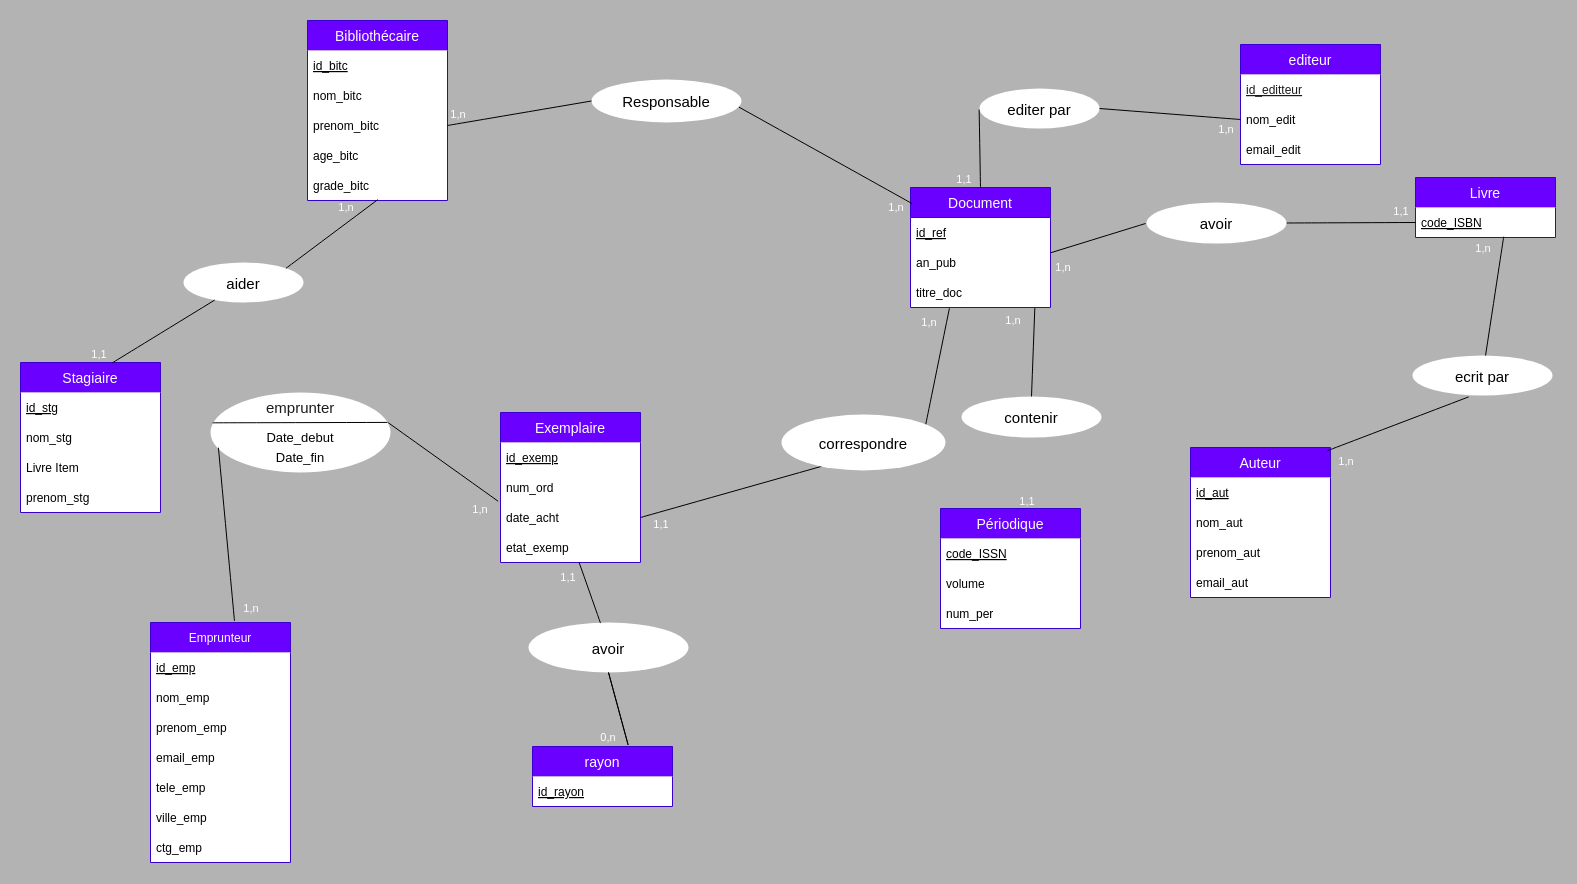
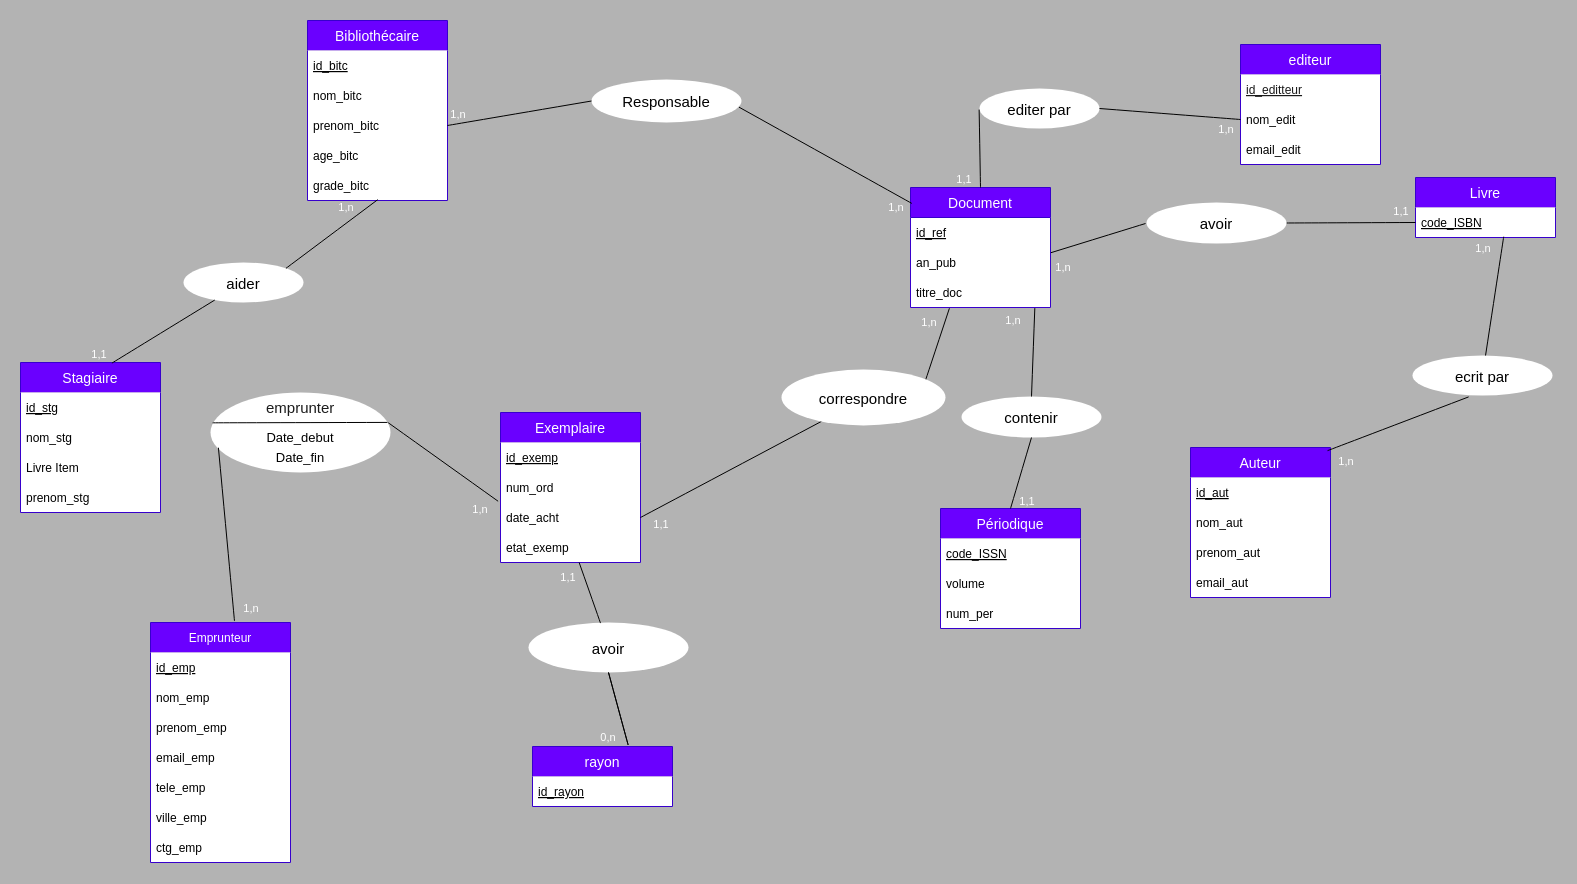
node "correspondre": moved (864, 443) -> (864, 398)
edge "contenir" -- "Périodique": added
